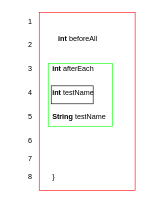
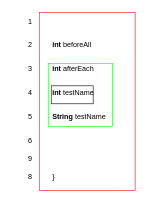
node "int beforeAll": moved (84, 39) -> (78, 45)
node "7": label "7" -> "9"
